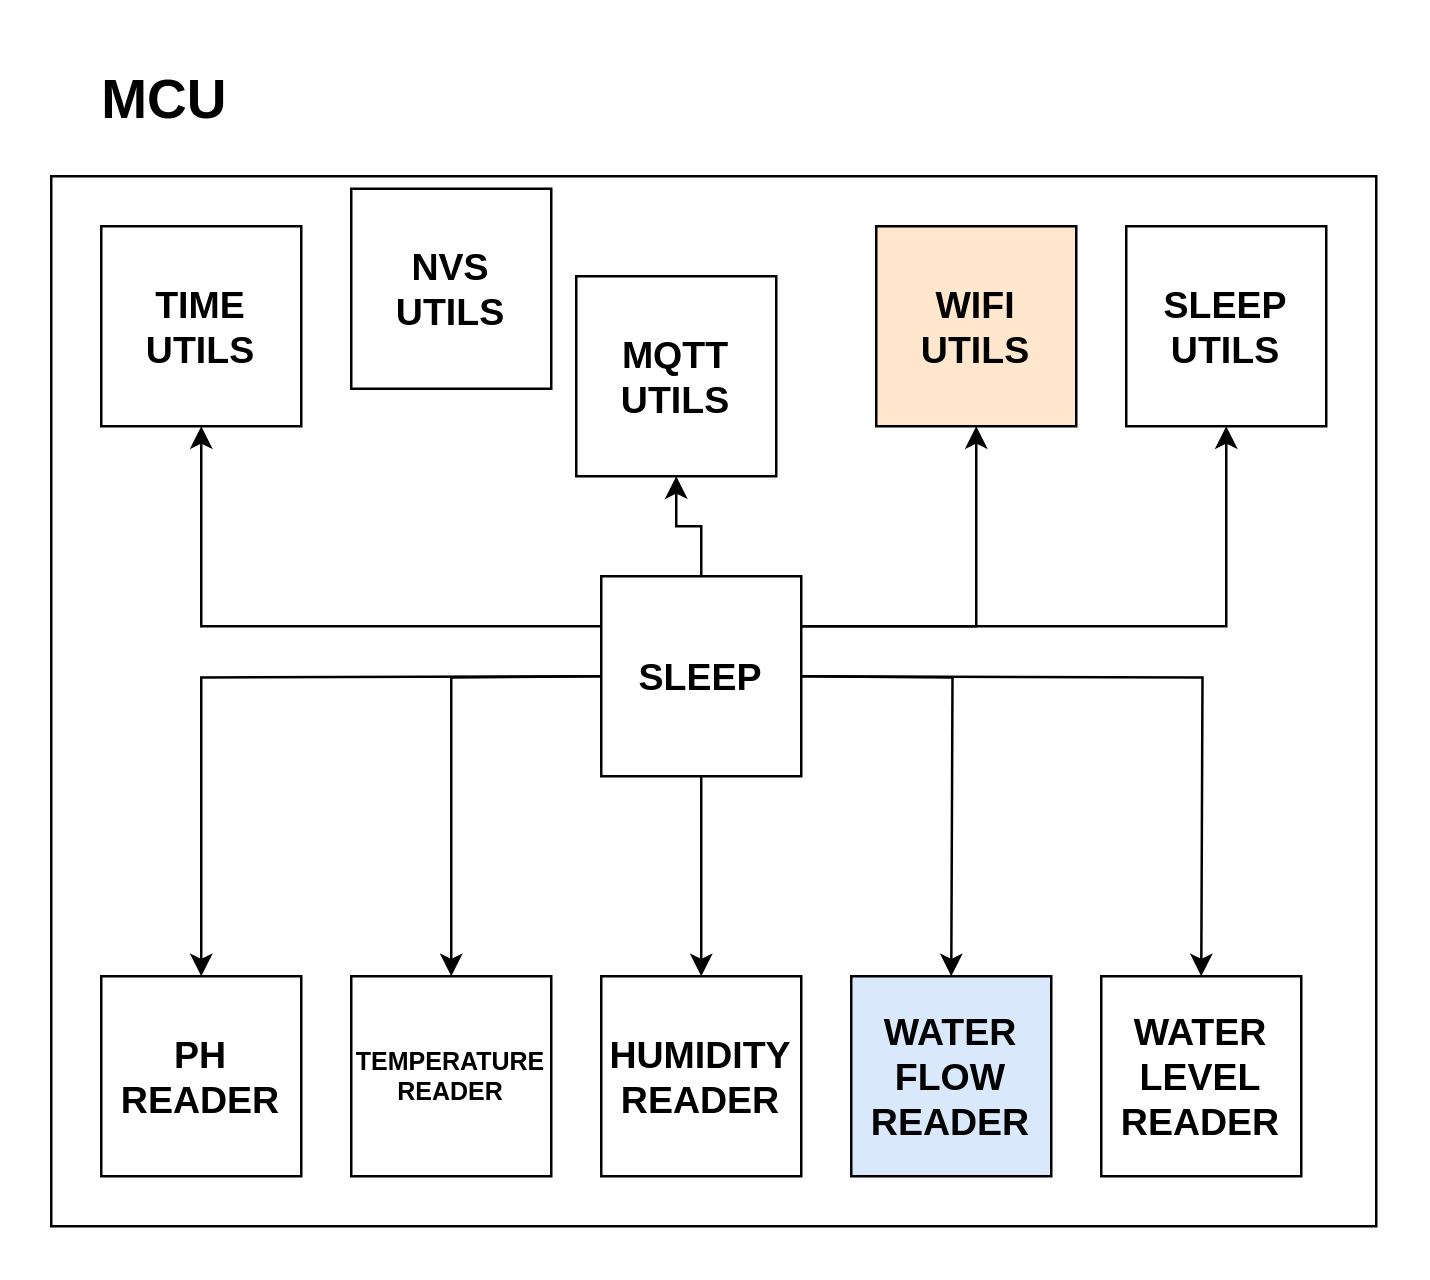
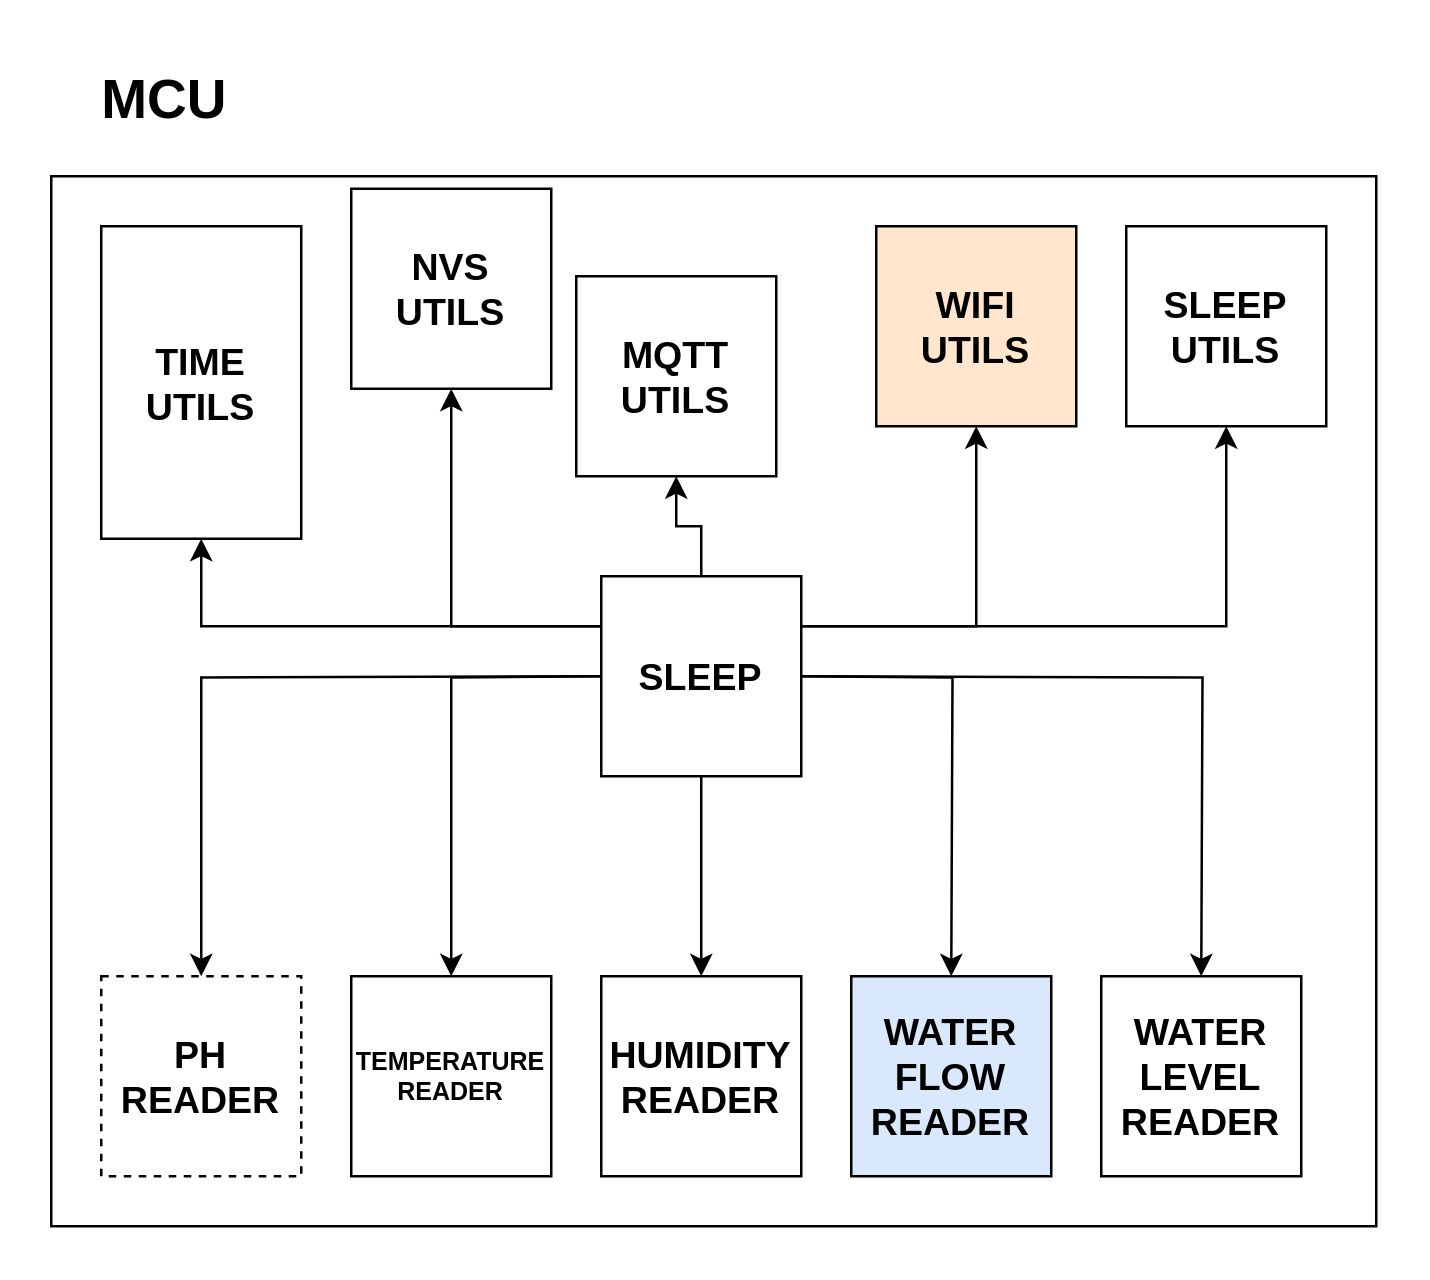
node "TIME UTILS": size 200x200 -> 200x313
edge "SLEEP" -> "NVSUTILS": added
node "PHREADER": style solid -> dashed
